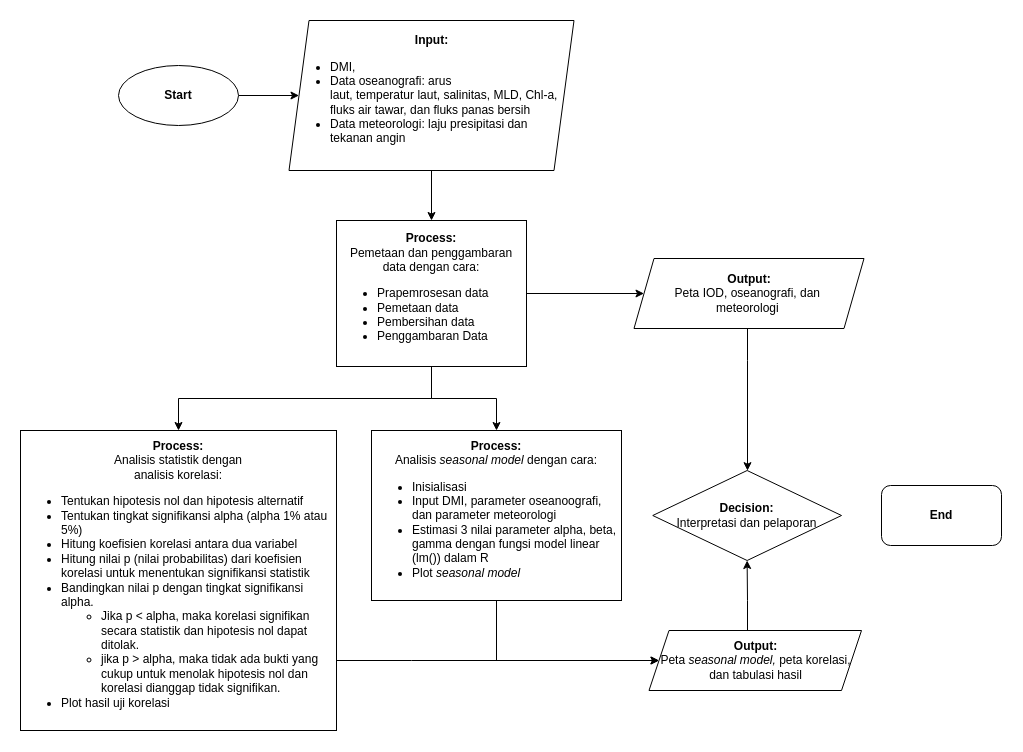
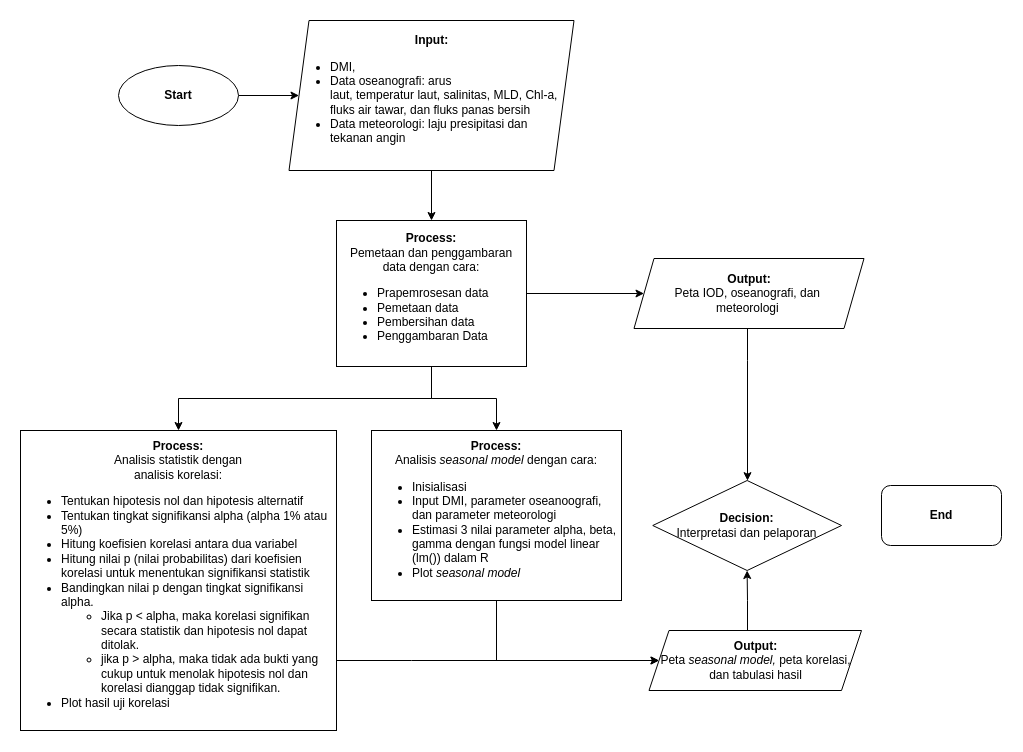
node "Decision: Interpretasi dan pelaporan": moved (747, 516) -> (747, 526)
